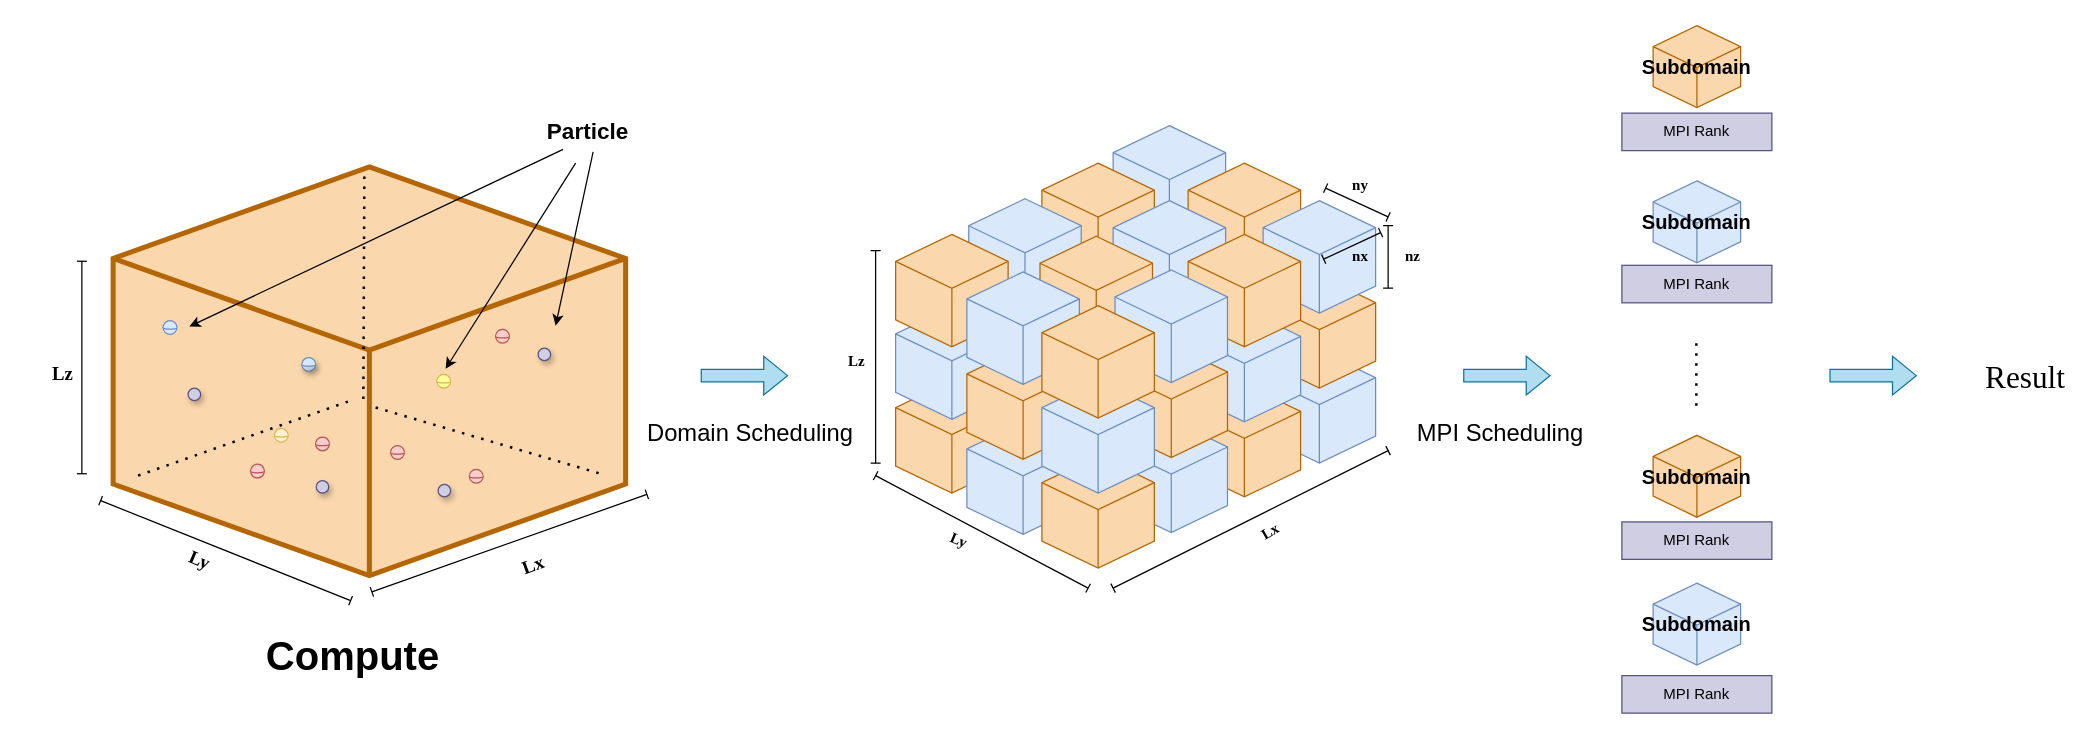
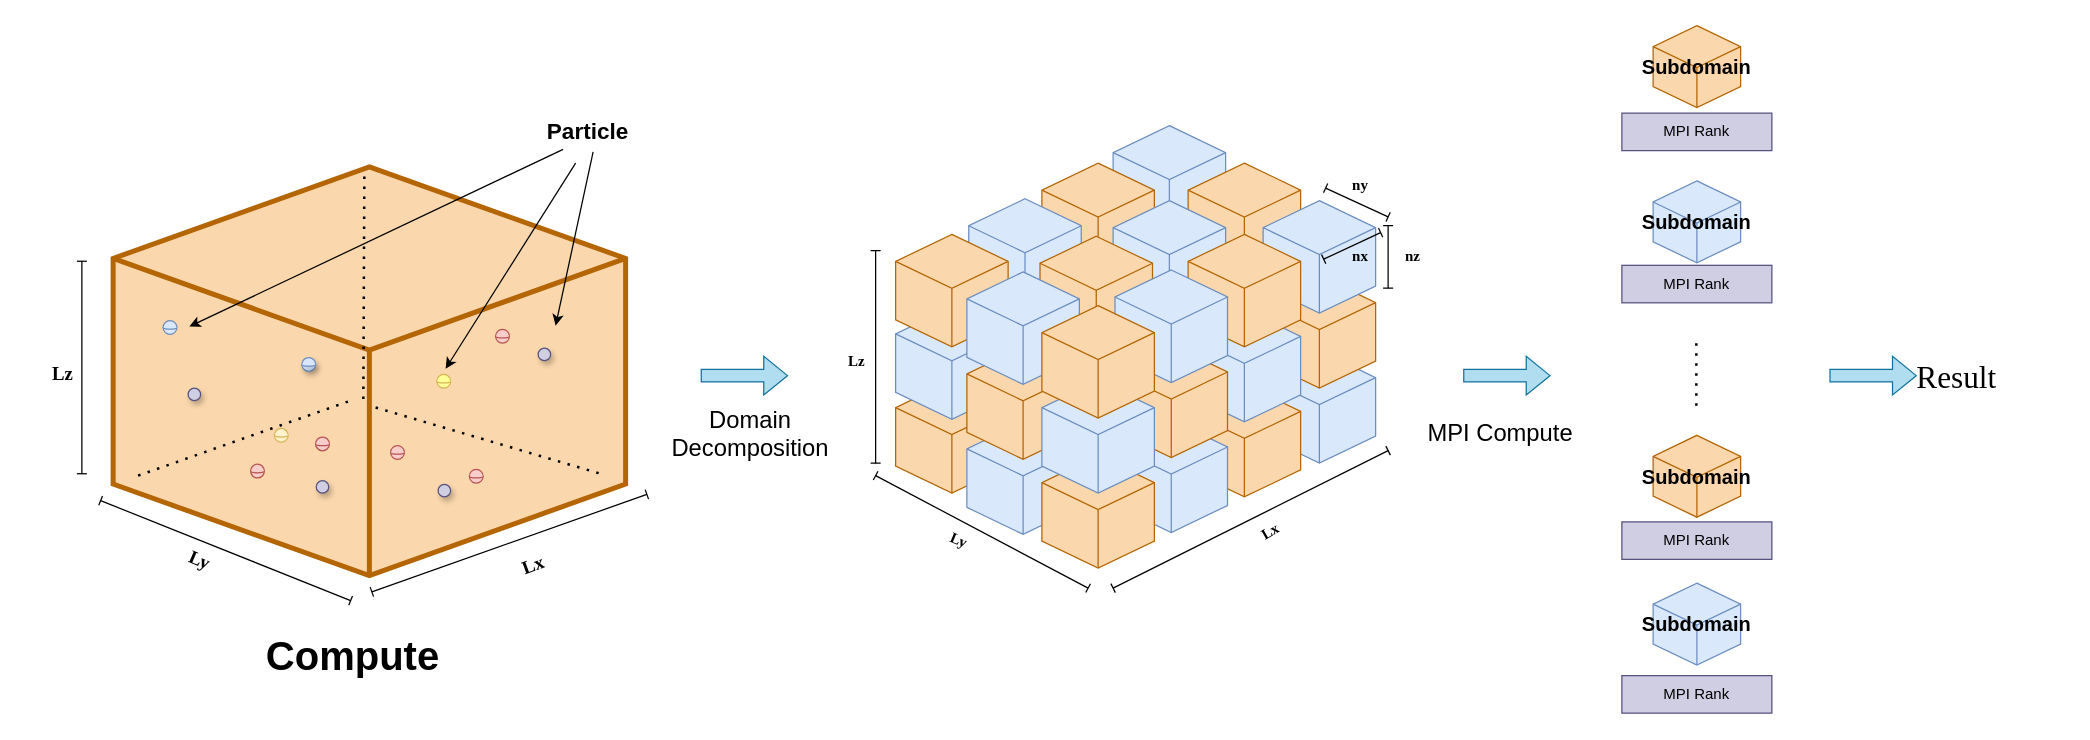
node "Result": moved (2026, 376) -> (1957, 376)
node "Domain Scheduling": label "Domain Scheduling" -> "Domain Decomposition"
node "MPI Scheduling": label "MPI Scheduling" -> "MPI Compute"
